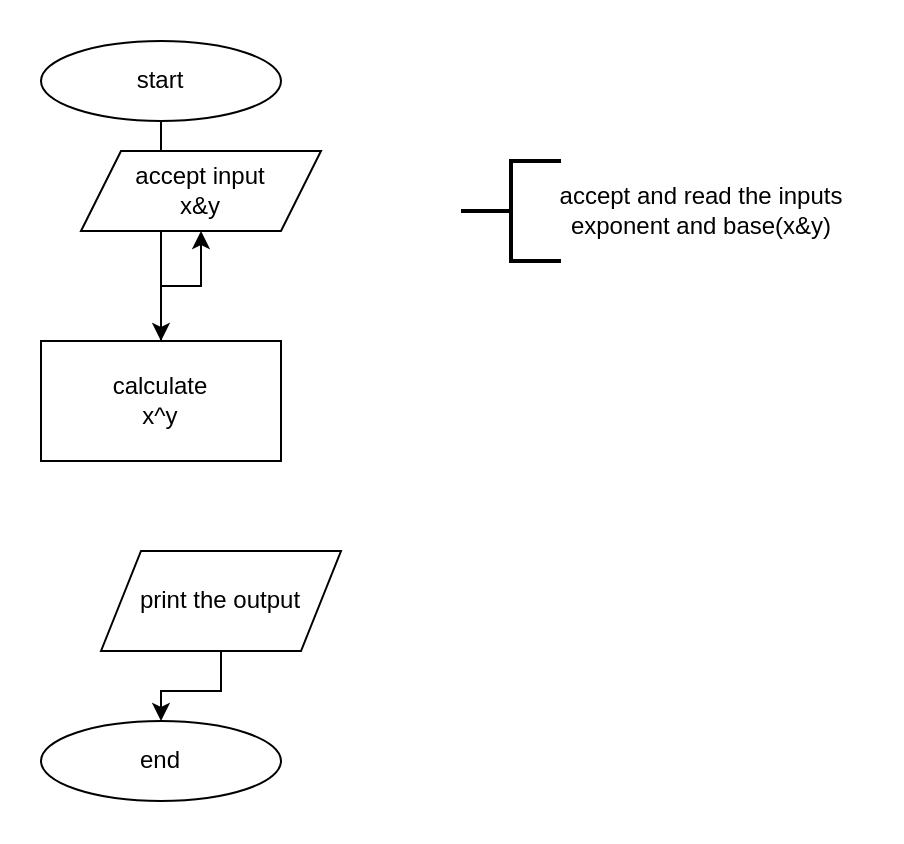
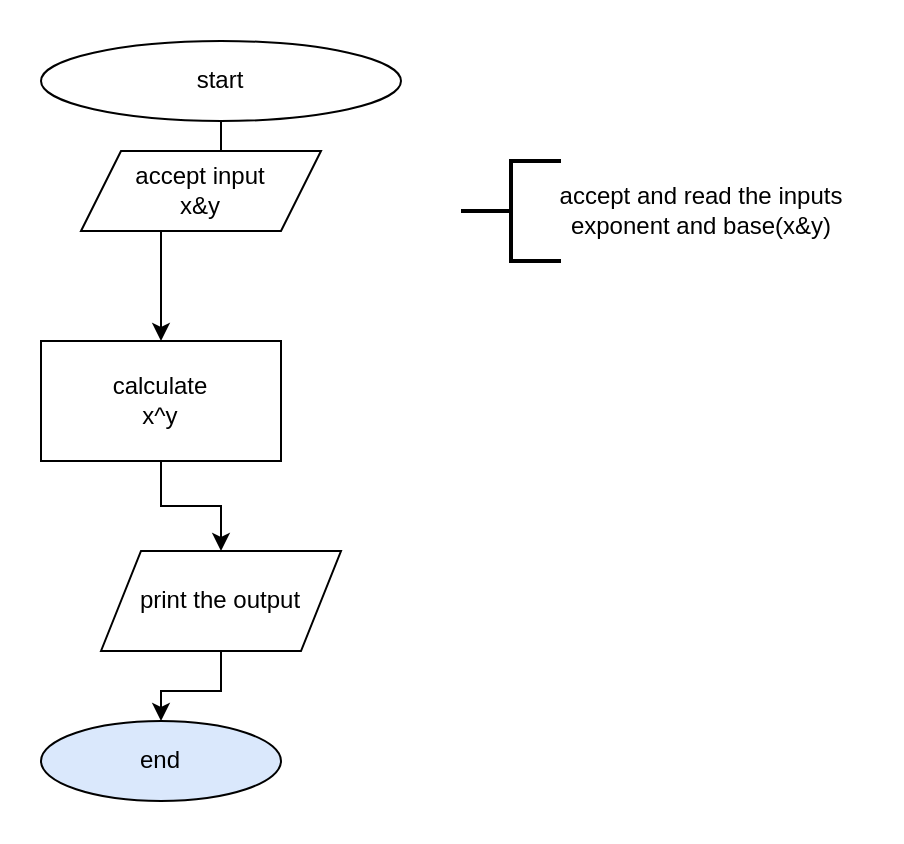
node "start": size 240x80 -> 360x80
edge "calculate x^y" -> "accept input x&y": now "calculate x^y" -> "print the output"
node "end": fillcolor #ffffff -> #dae8fc
